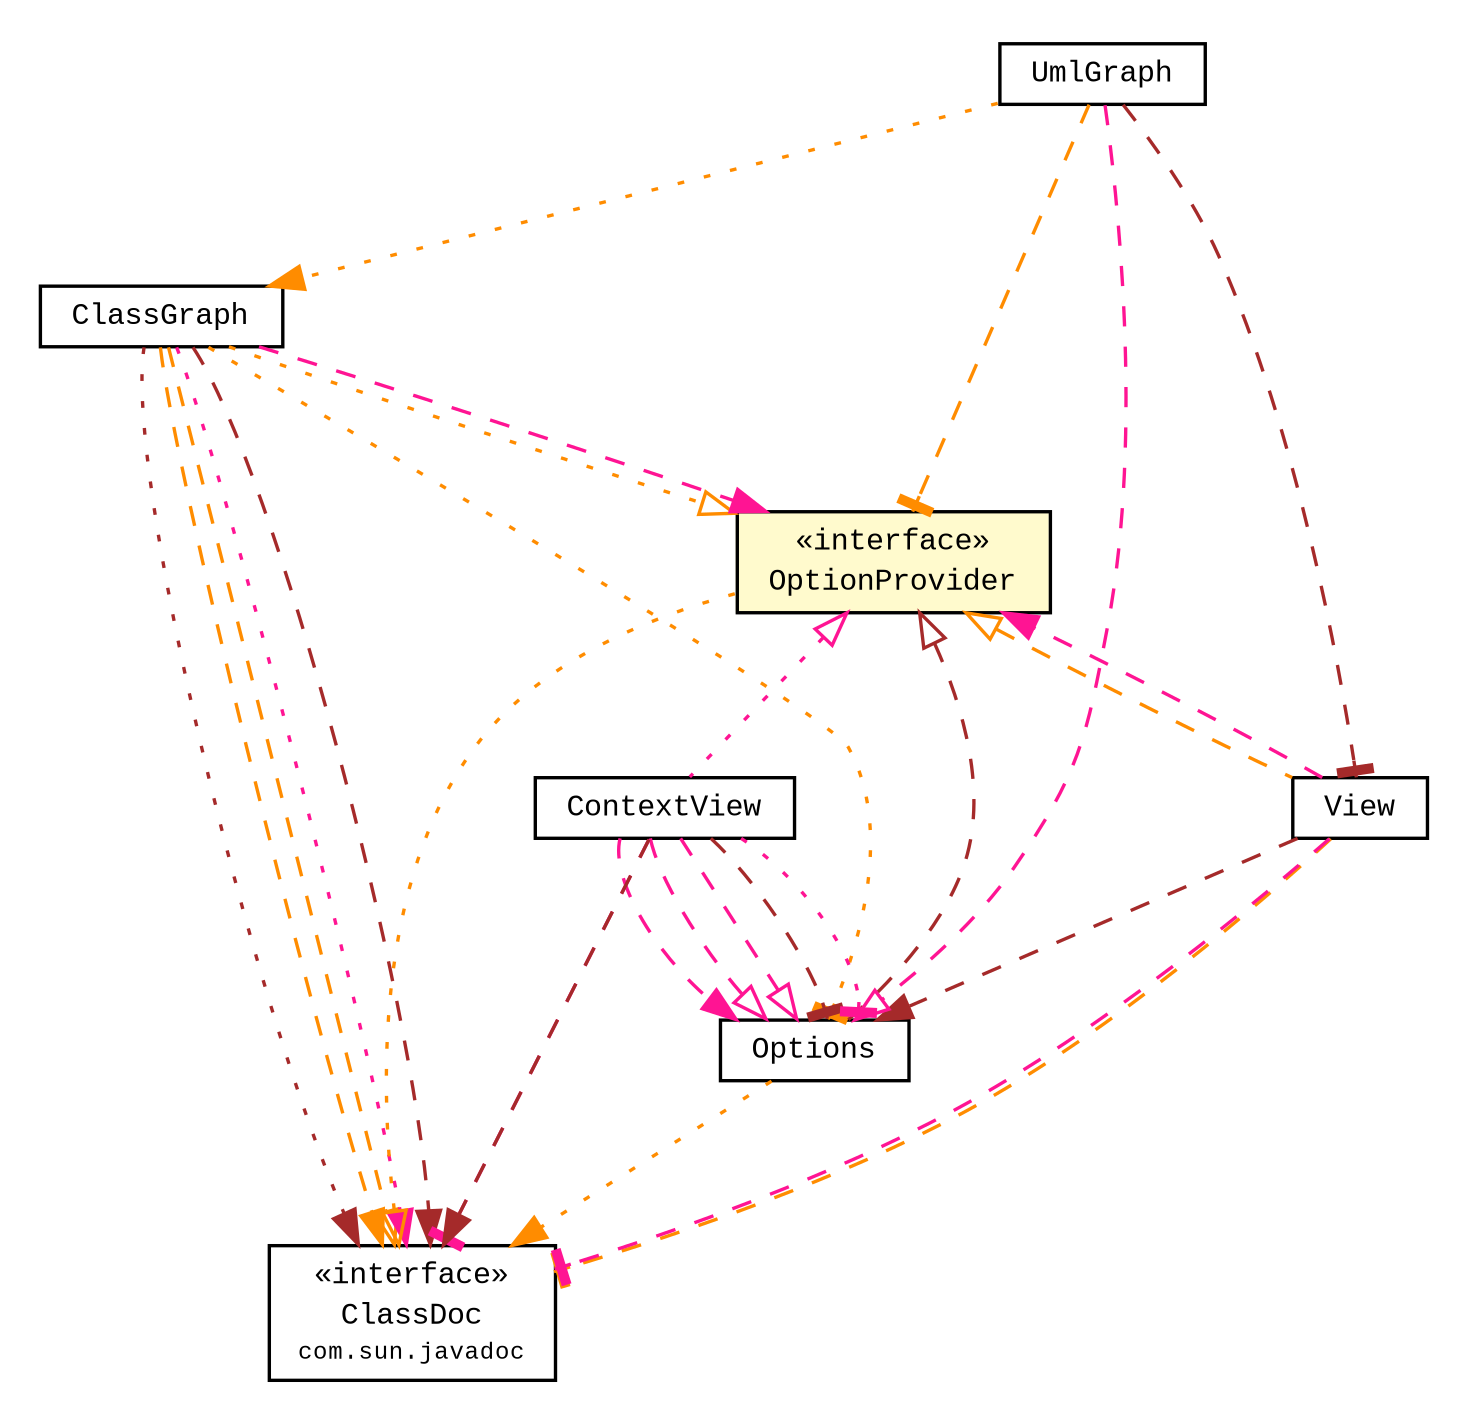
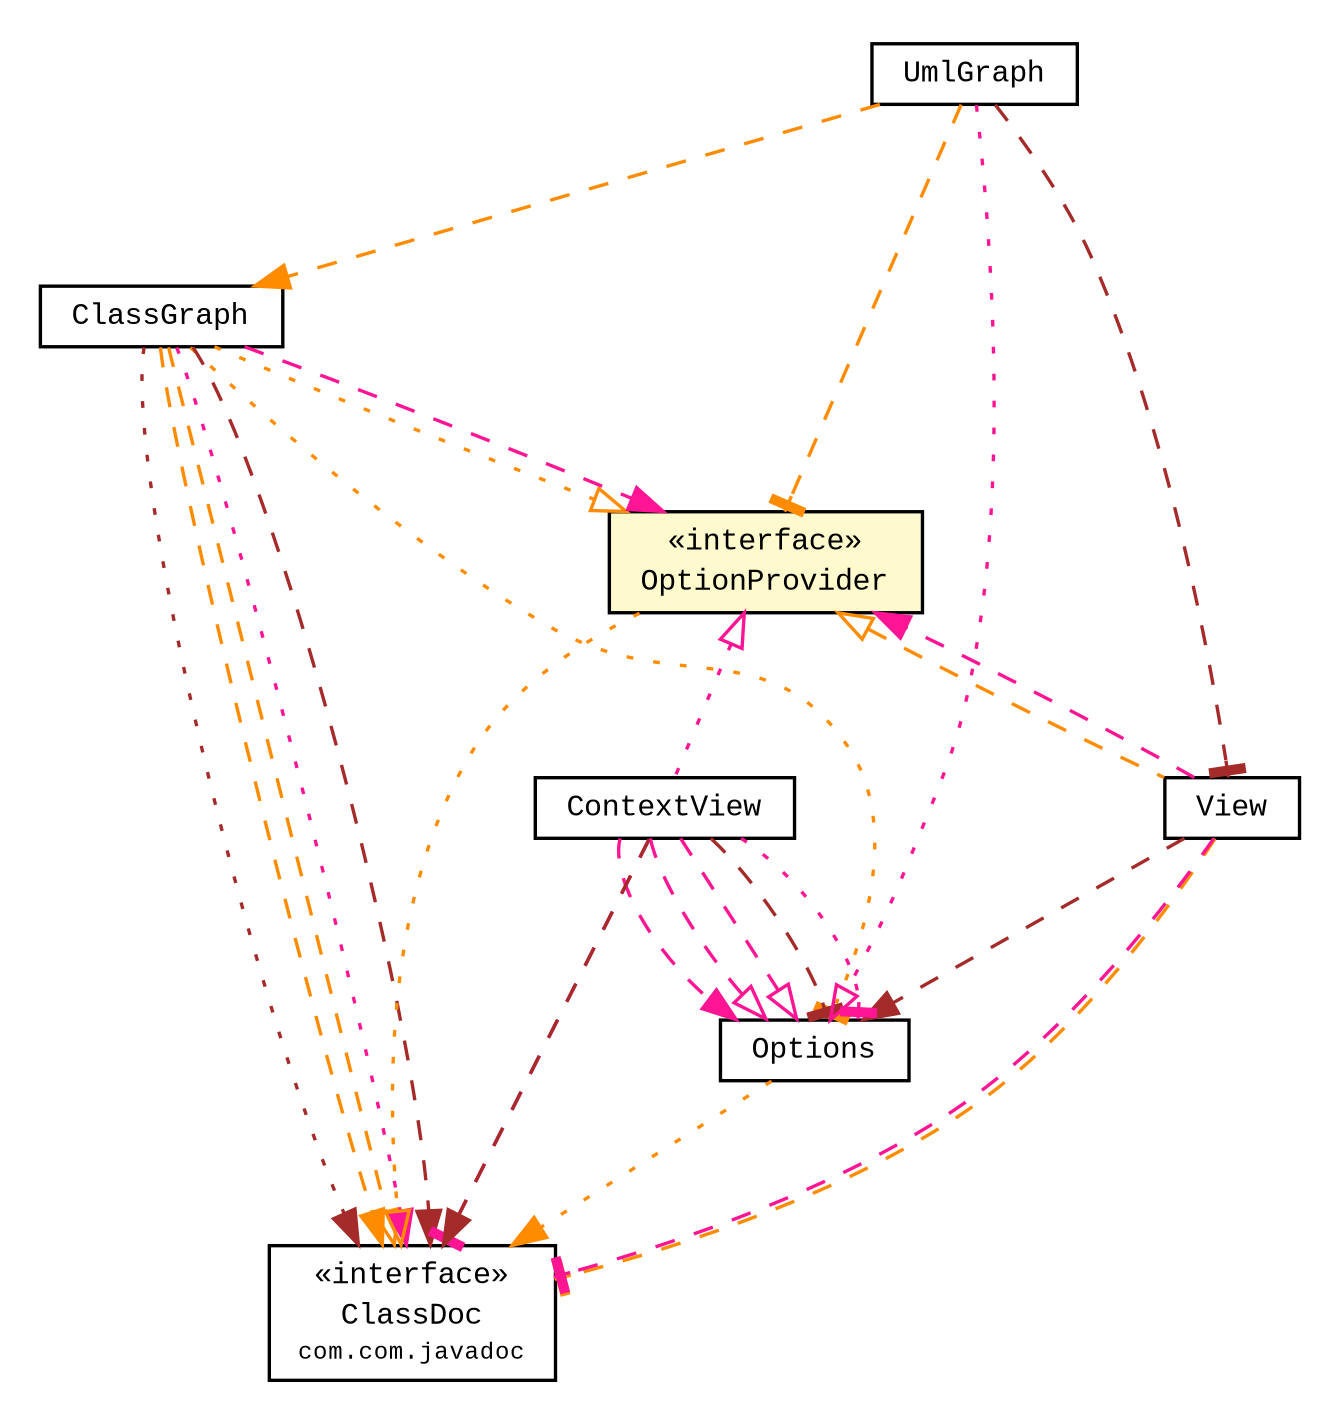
edge "UmlGraph" -> "ClassGraph": style dotted -> dashed
edge "UmlGraph" -> "Options": style dashed -> dotted
edge "Options" -> "OptionProvider": removed
node "ClassDoc": text "com.sun.javadoc" -> "com.com.javadoc"
